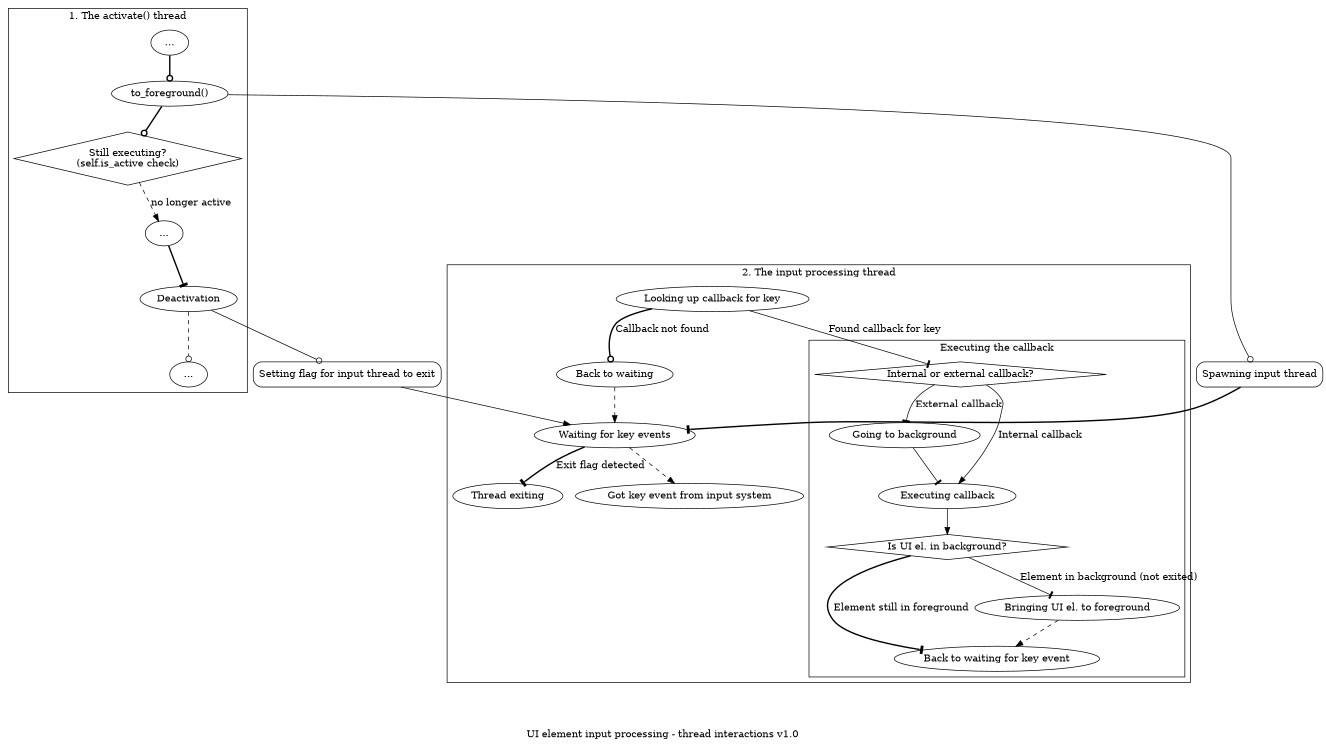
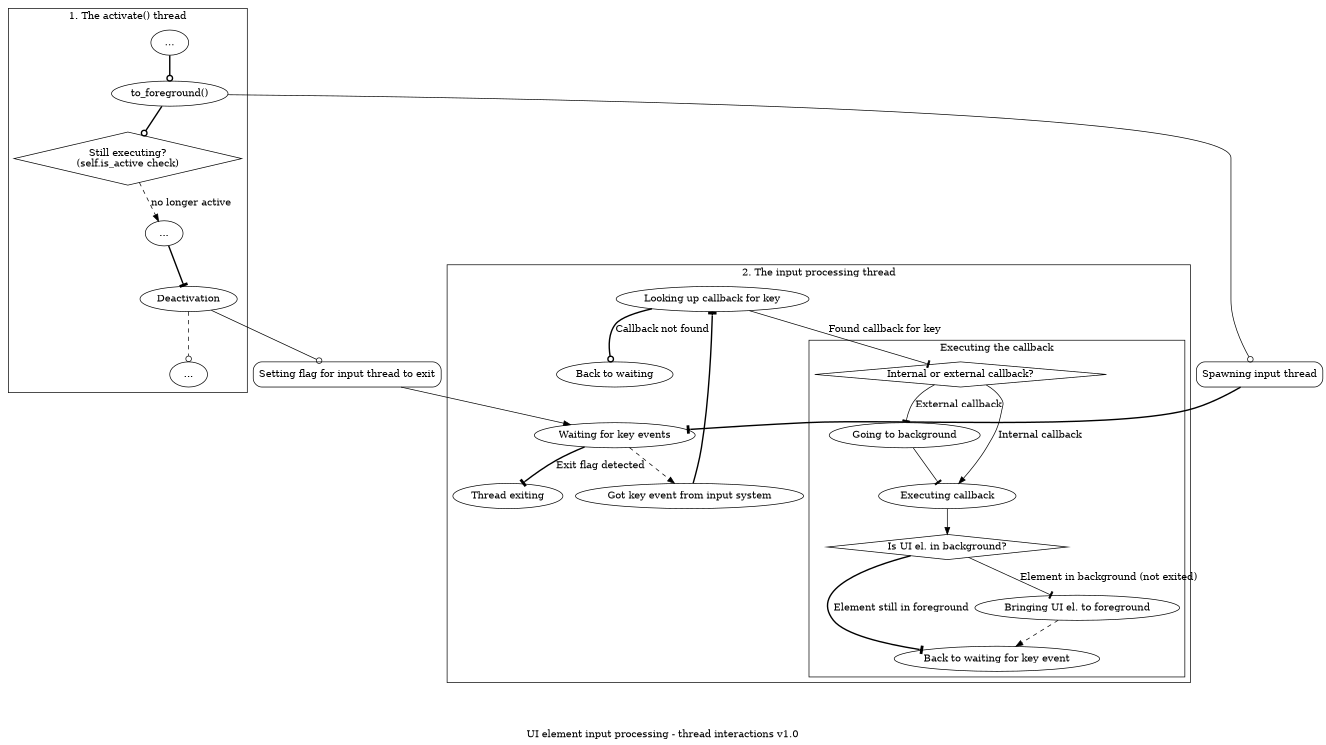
edge "Got key event from input system" -> "Looking up callback for key": added
edge "Back to waiting" -> "Waiting for key events": removed
